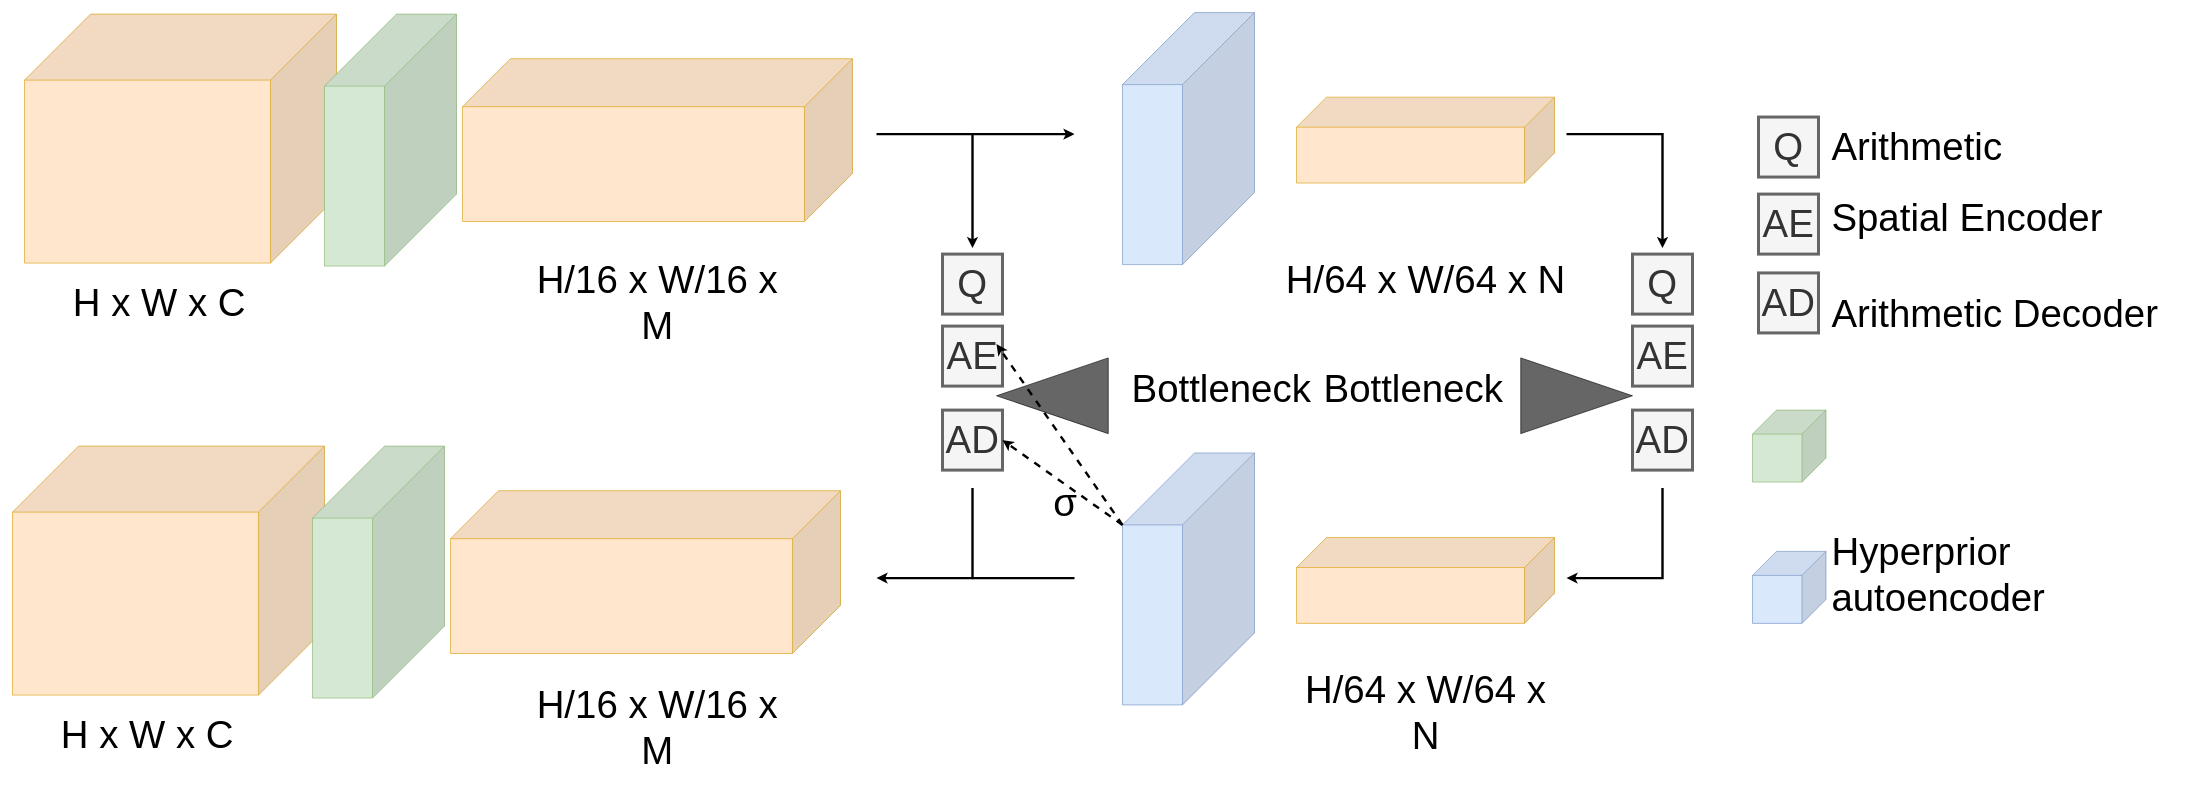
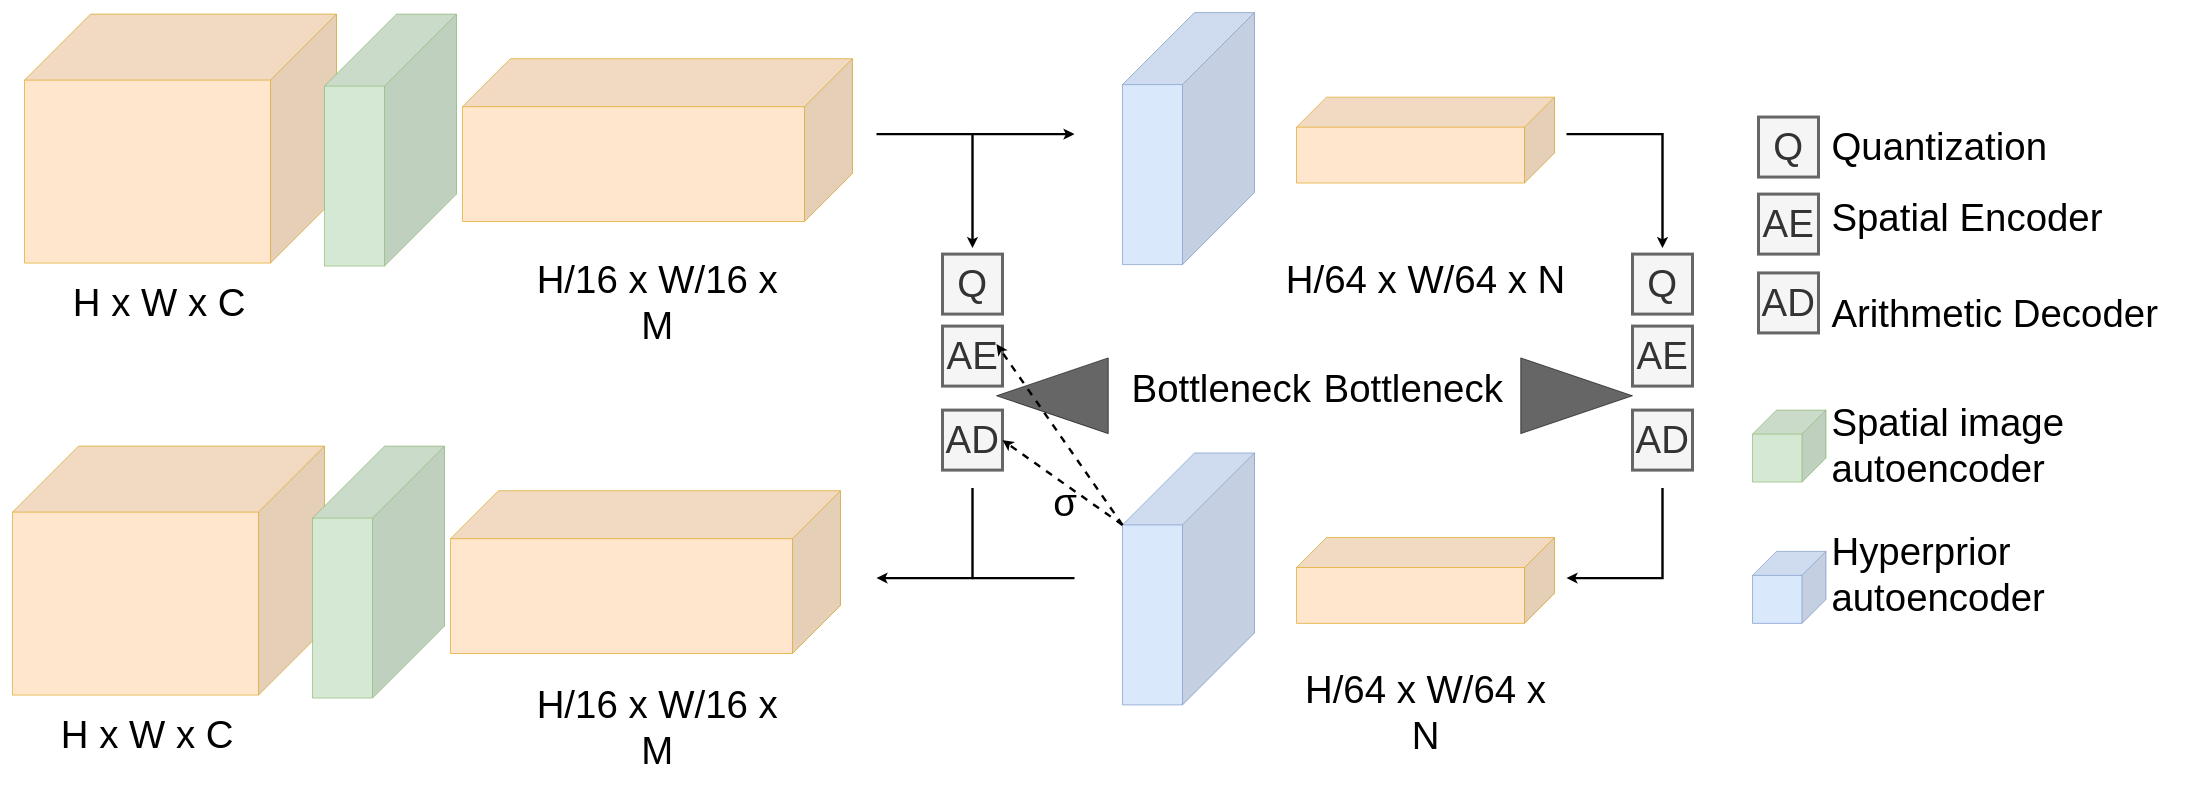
node "Arithmetic": label "Arithmetic" -> "Quantization"
node "Spatial image autoencoder": added
